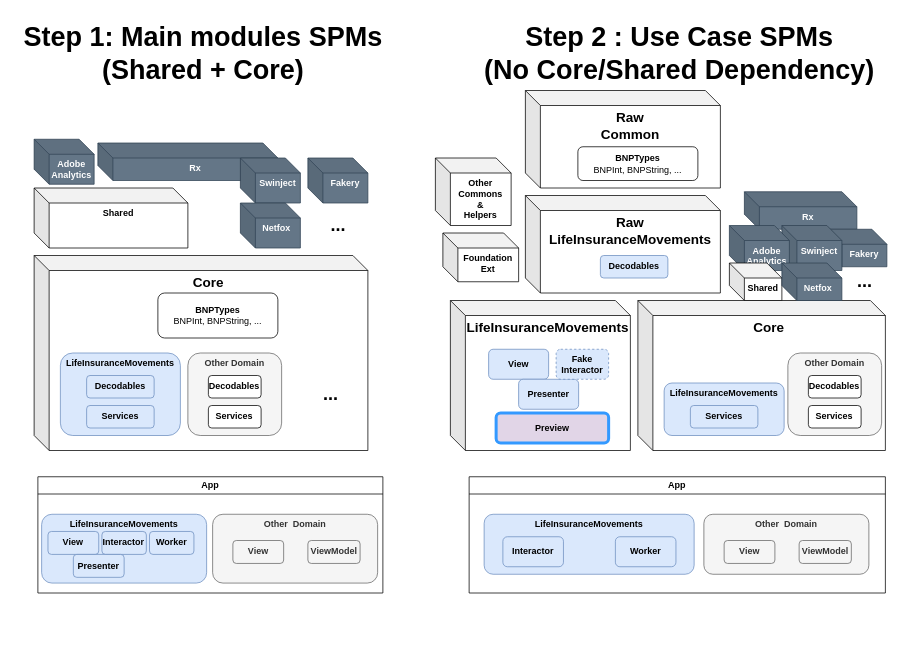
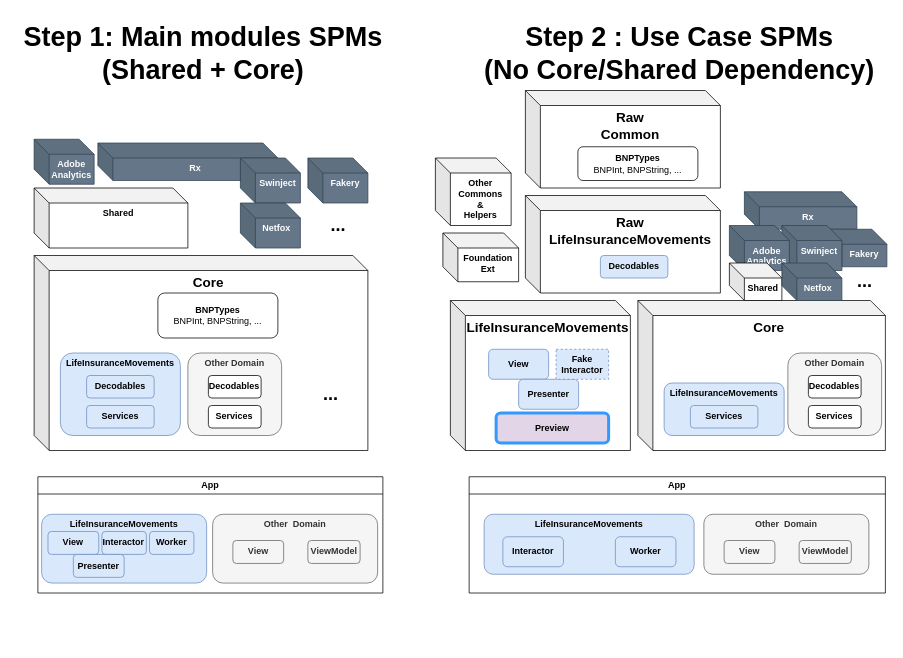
node "Fake Interactor": shape rounded rectangle -> rectangle
